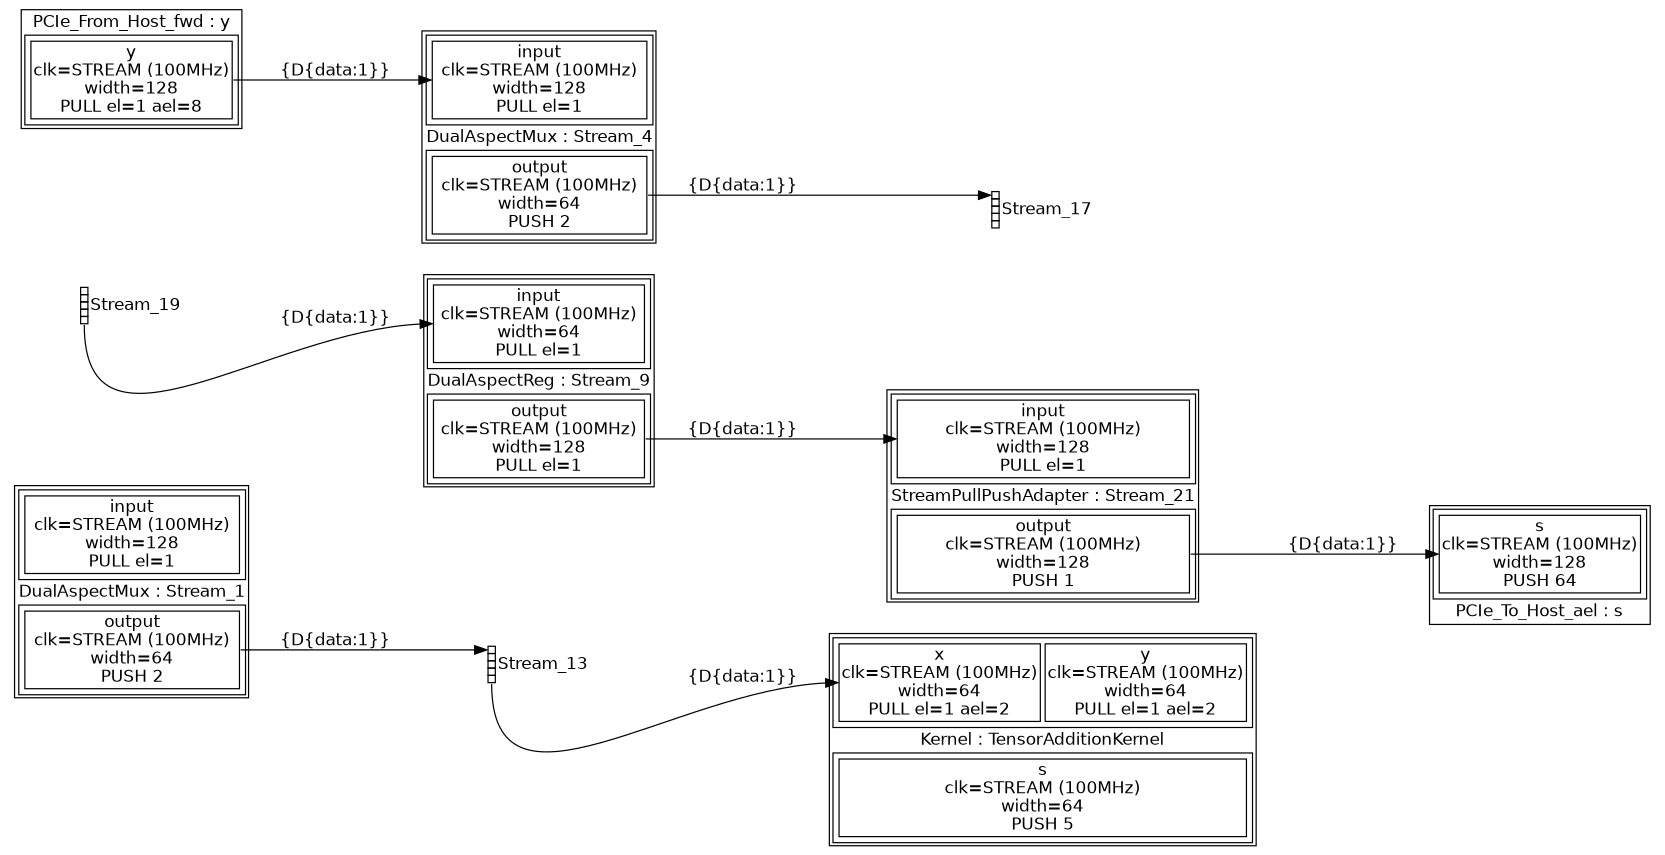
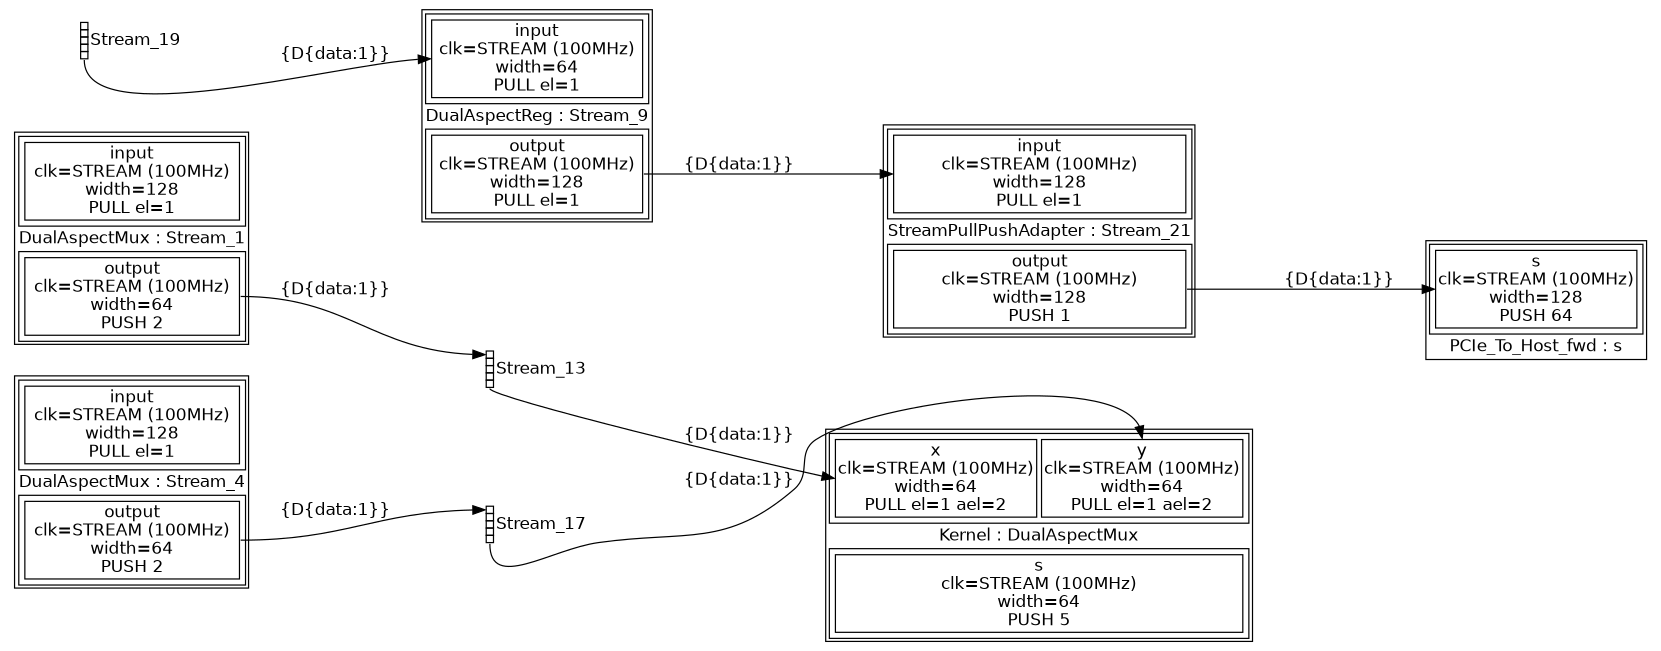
node "PCIe_From_Host_fwd : y": removed
edge "Stream_17" -> "x": added, label "{D{data:1}}"
node "s": text "PCIe_To_Host_ael : s" -> "PCIe_To_Host_fwd : s"
node "x": text "Kernel : TensorAdditionKernel" -> "Kernel : DualAspectMux"
